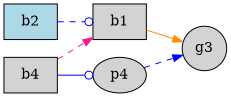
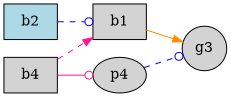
edge "p4" -> "g3": arrowhead normal -> odot
edge "b4" -> "p4": color blue -> deeppink
